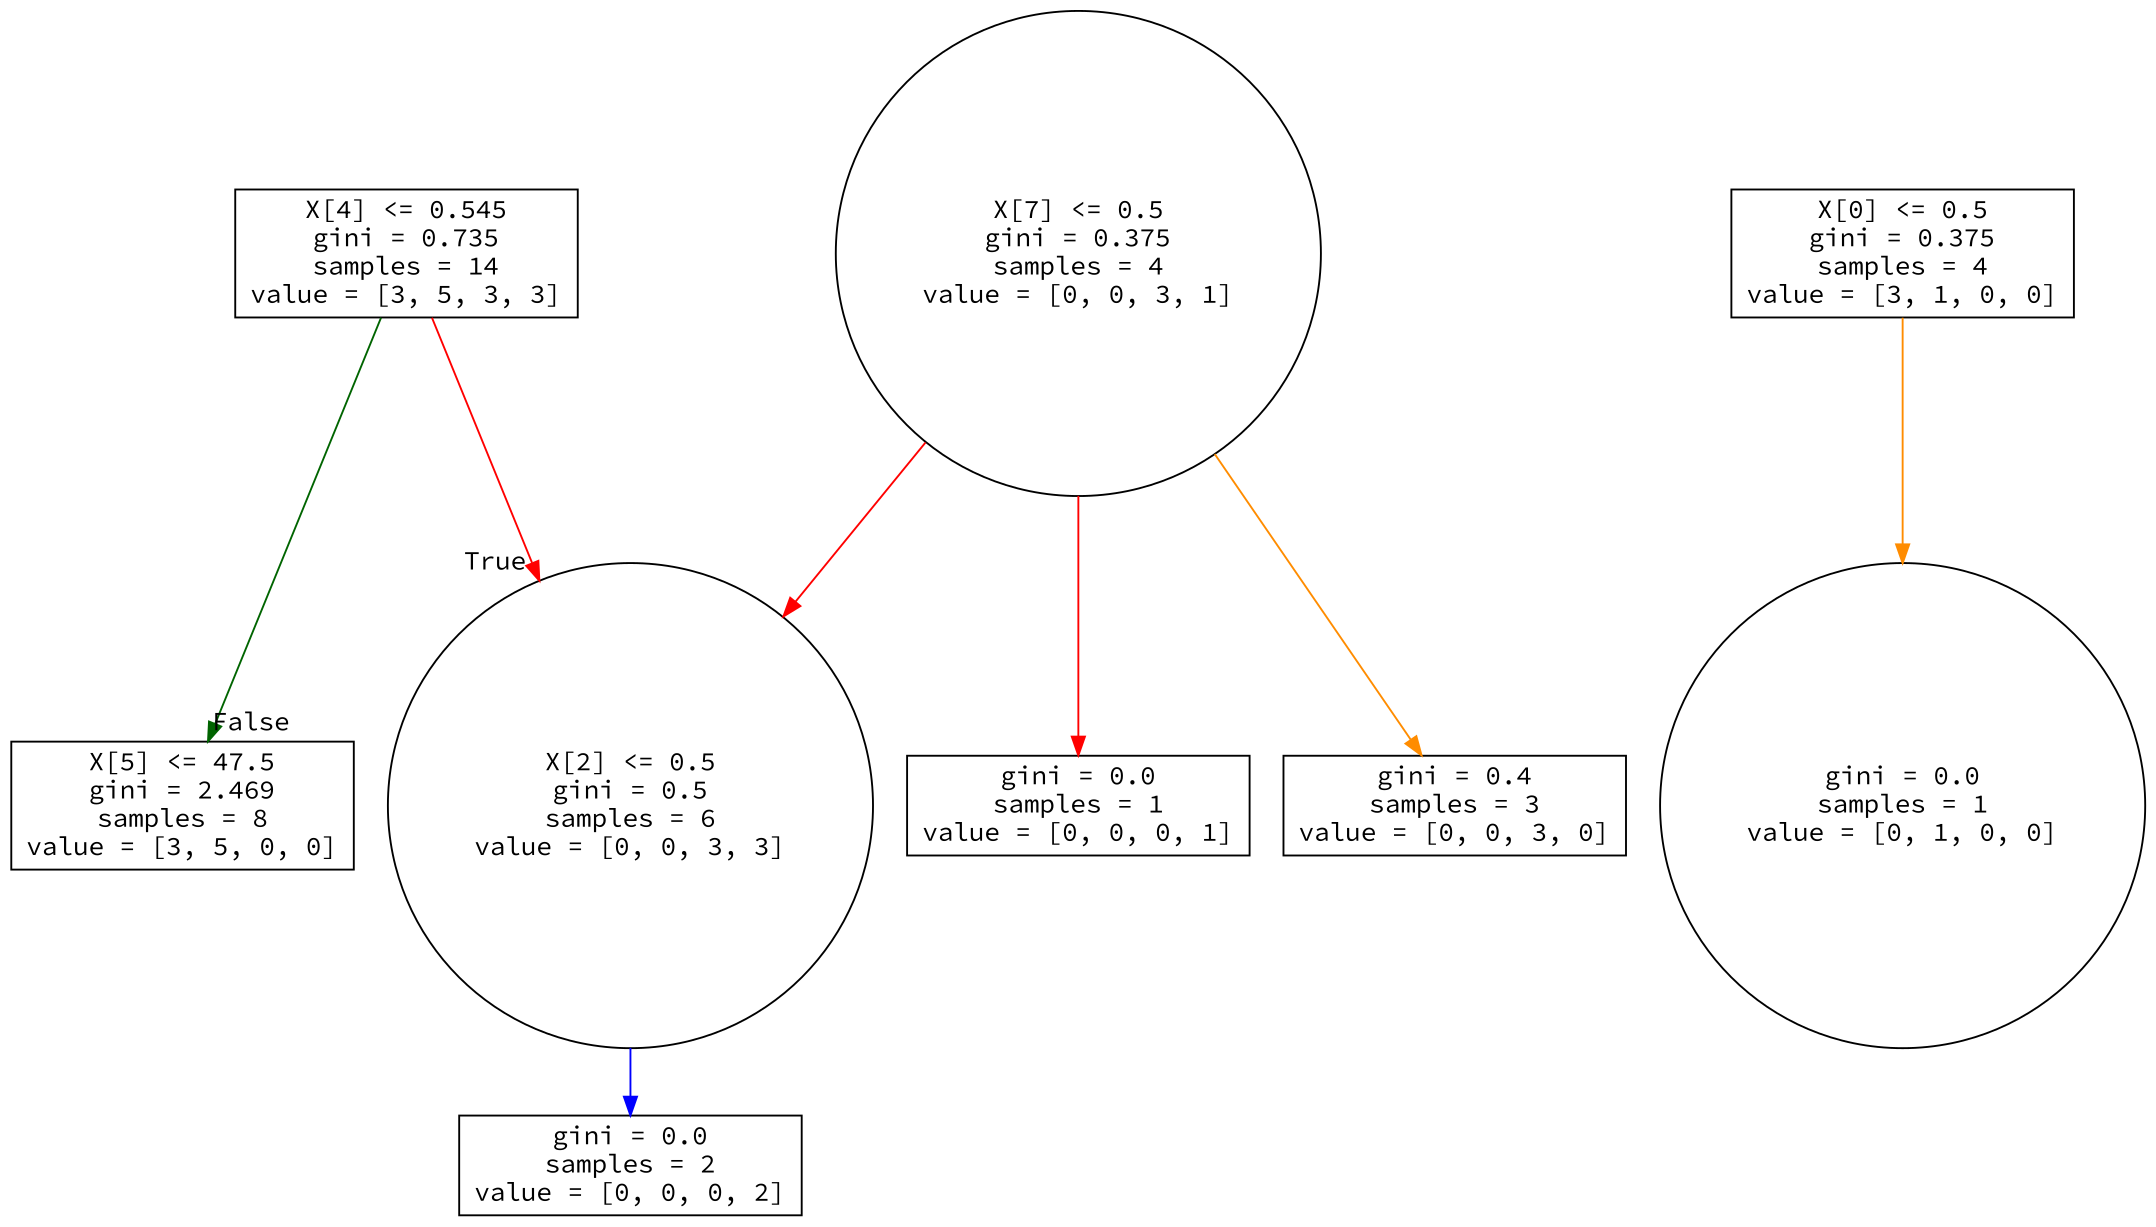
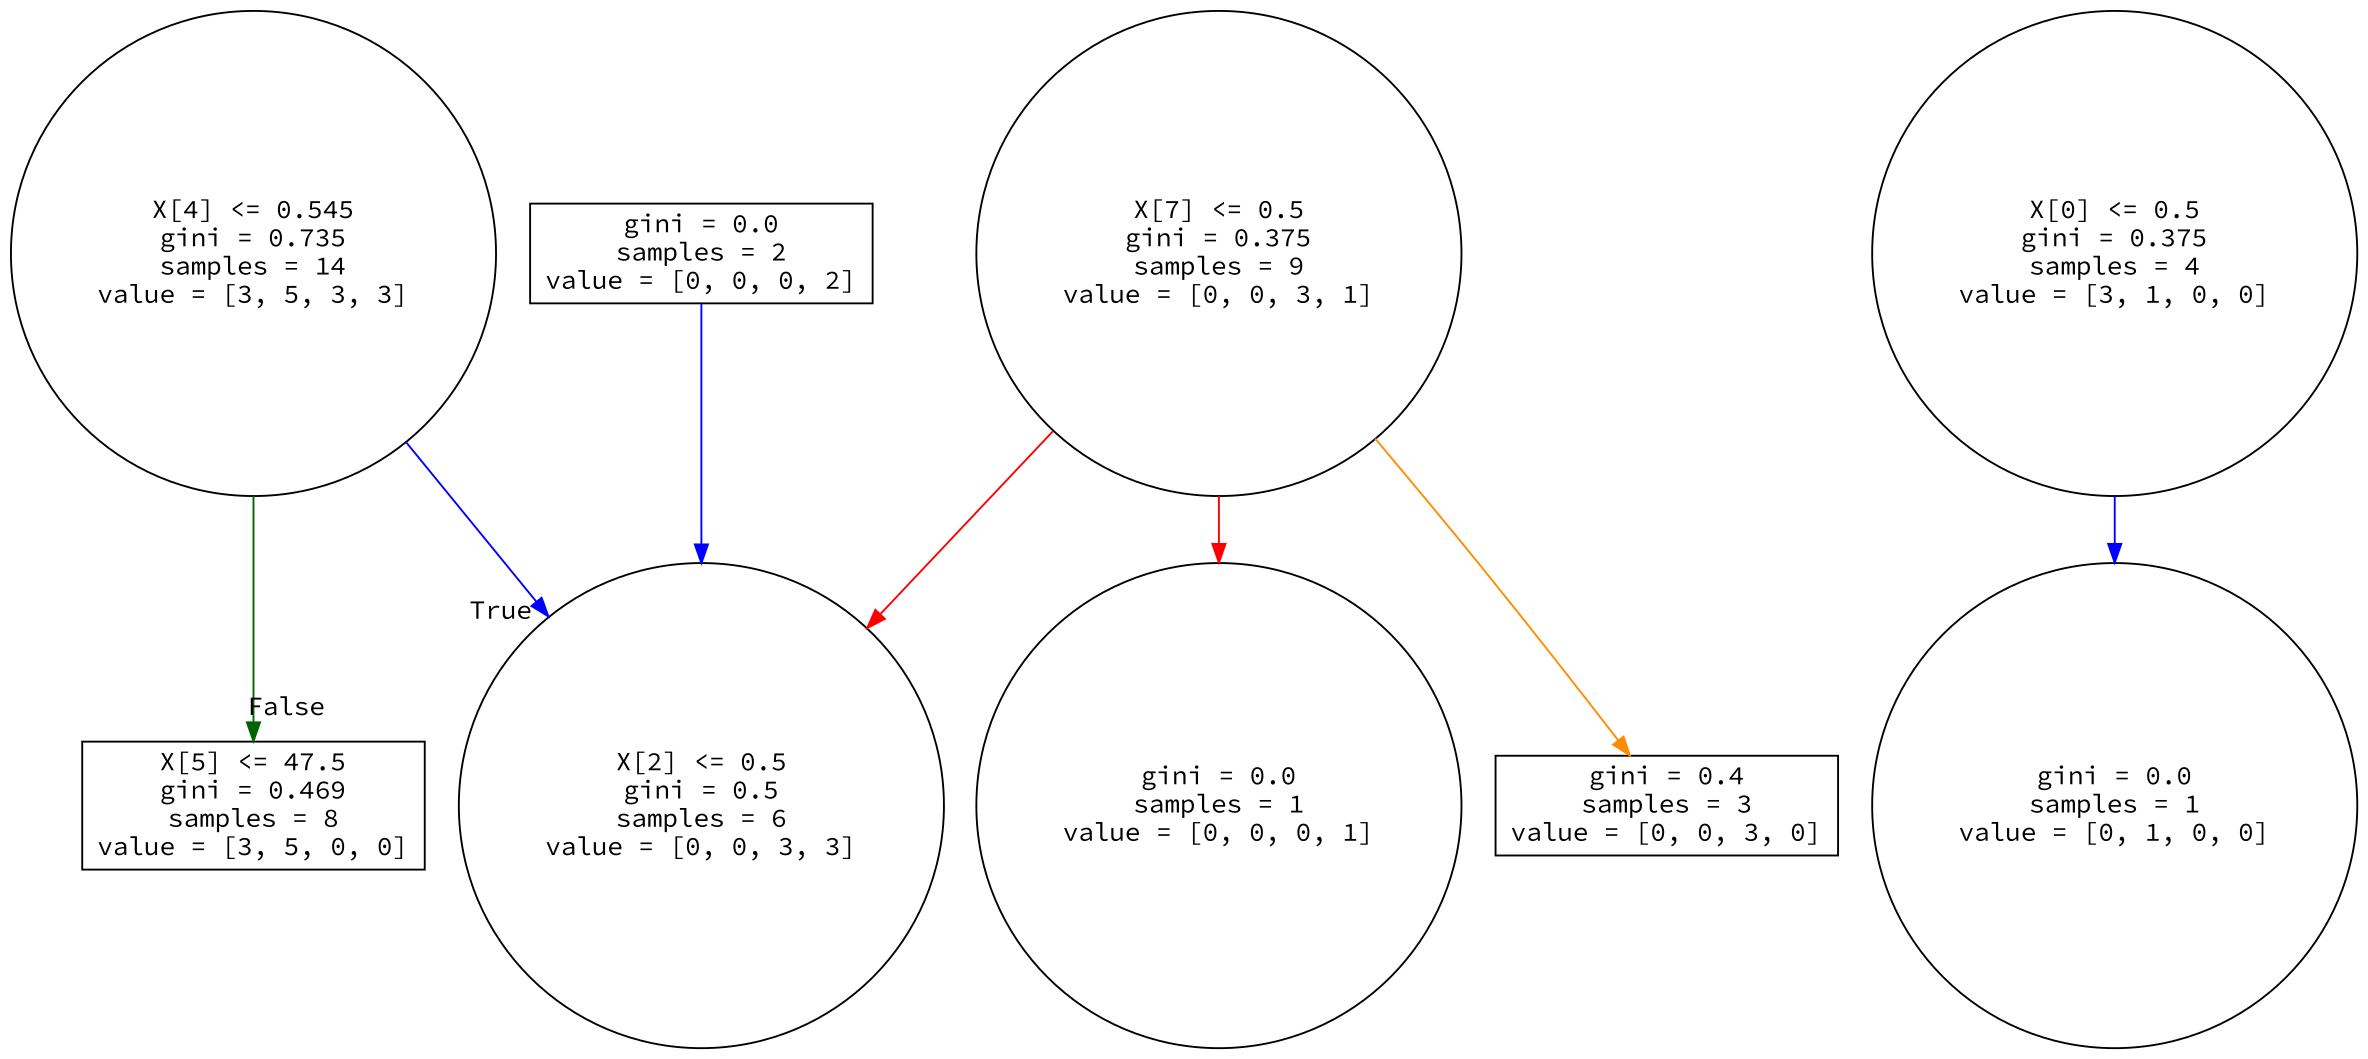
node "X[4] <= 0.545 gini = 0.735 samples = 14 value = [3, 5, 3, 3]": shape box -> circle
node "X[7] <= 0.5 gini = 0.375 samples = 4 value = [0, 0, 3, 1]": label "X[7] <= 0.5 gini = 0.375 samples = 4 value = [0, 0, 3, 1]" -> "X[7] <= 0.5 gini = 0.375 samples = 9 value = [0, 0, 3, 1]"
node "X[0] <= 0.5 gini = 0.375 samples = 4 value = [3, 1, 0, 0]": shape box -> circle
edge "X[0] <= 0.5 gini = 0.375 samples = 4 value = [3, 1, 0, 0]" -> "gini = 0.0 samples = 1 value = [0, 1, 0, 0]": color darkorange -> blue
edge "X[4] <= 0.545 gini = 0.735 samples = 14 value = [3, 5, 3, 3]" -> "X[2] <= 0.5 gini = 0.5 samples = 6 value = [0, 0, 3, 3]": color red -> blue
node "X[5] <= 47.5 gini = 2.469 samples = 8 value = [3, 5, 0, 0]": label "X[5] <= 47.5 gini = 2.469 samples = 8 value = [3, 5, 0, 0]" -> "X[5] <= 47.5 gini = 0.469 samples = 8 value = [3, 5, 0, 0]"
node "gini = 0.0 samples = 1 value = [0, 0, 0, 1]": shape box -> circle
edge "X[2] <= 0.5 gini = 0.5 samples = 6 value = [0, 0, 3, 3]" -> "gini = 0.0 samples = 2 value = [0, 0, 0, 2]": reversed
